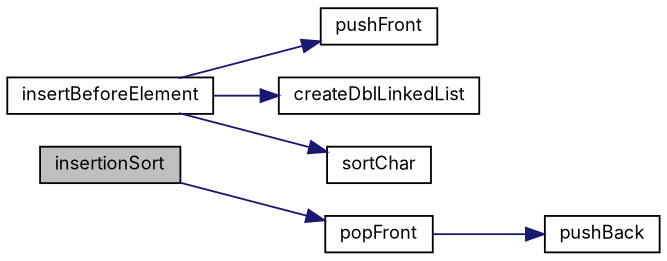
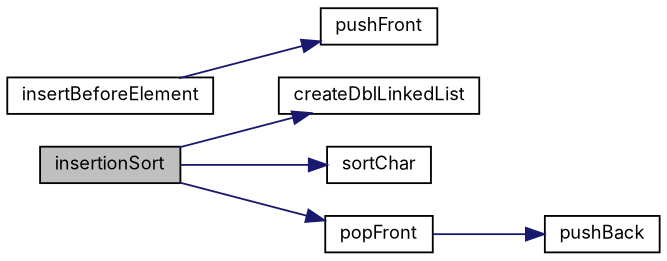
edge "insertBeforeElement" -> "createDblLinkedList": now "insertionSort" -> "createDblLinkedList"
edge "insertBeforeElement" -> "sortChar": now "insertionSort" -> "sortChar"
